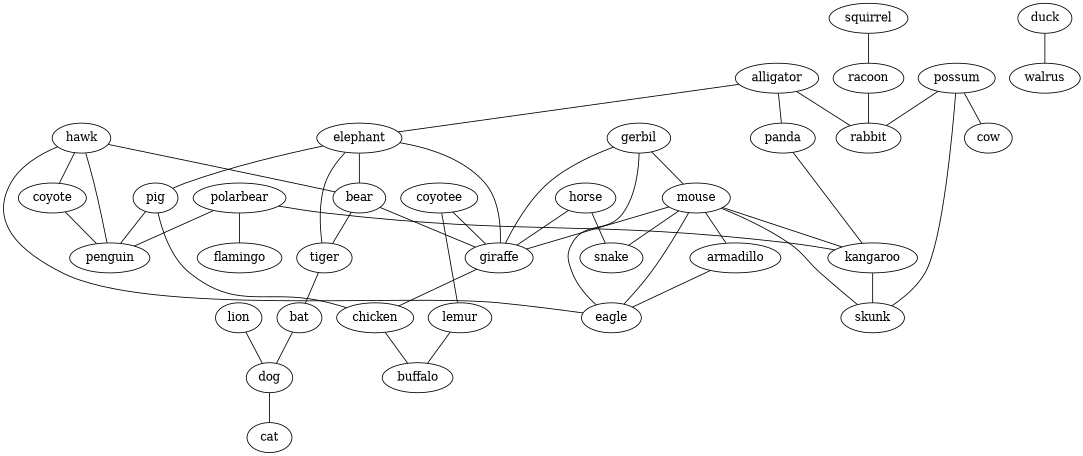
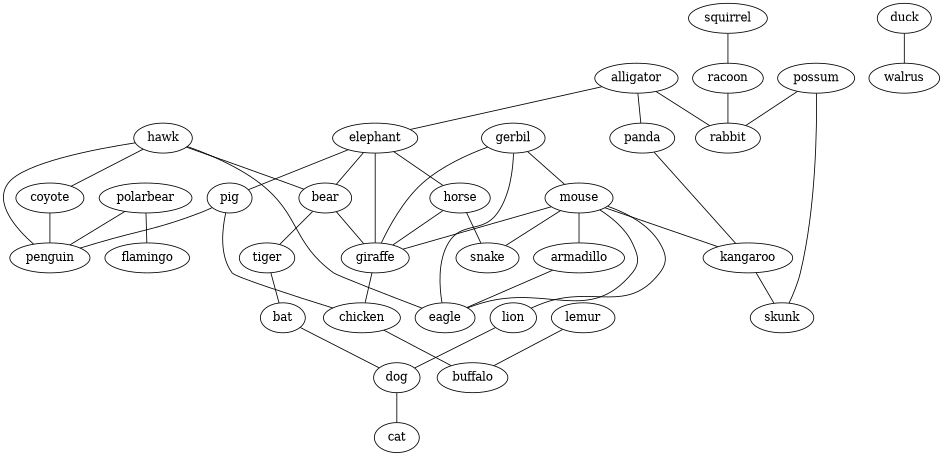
node "cow": removed
edge "elephant" -- "tiger": now "elephant" -- "horse"
node "coyotee": removed
edge "polarbear" -- "kangaroo": removed
edge "mouse" -- "skunk": now "mouse" -- "lion"
